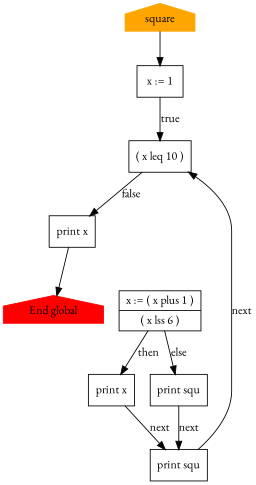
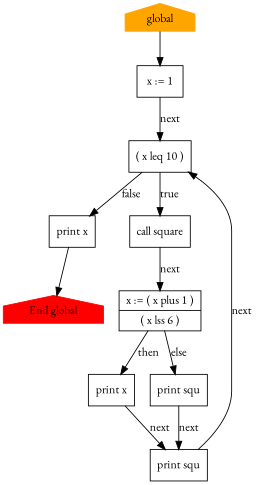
node "square": label "square" -> "global"
edge "x := 1" -> "( x leq 10 )": label "true" -> "next"
node "call square": added
